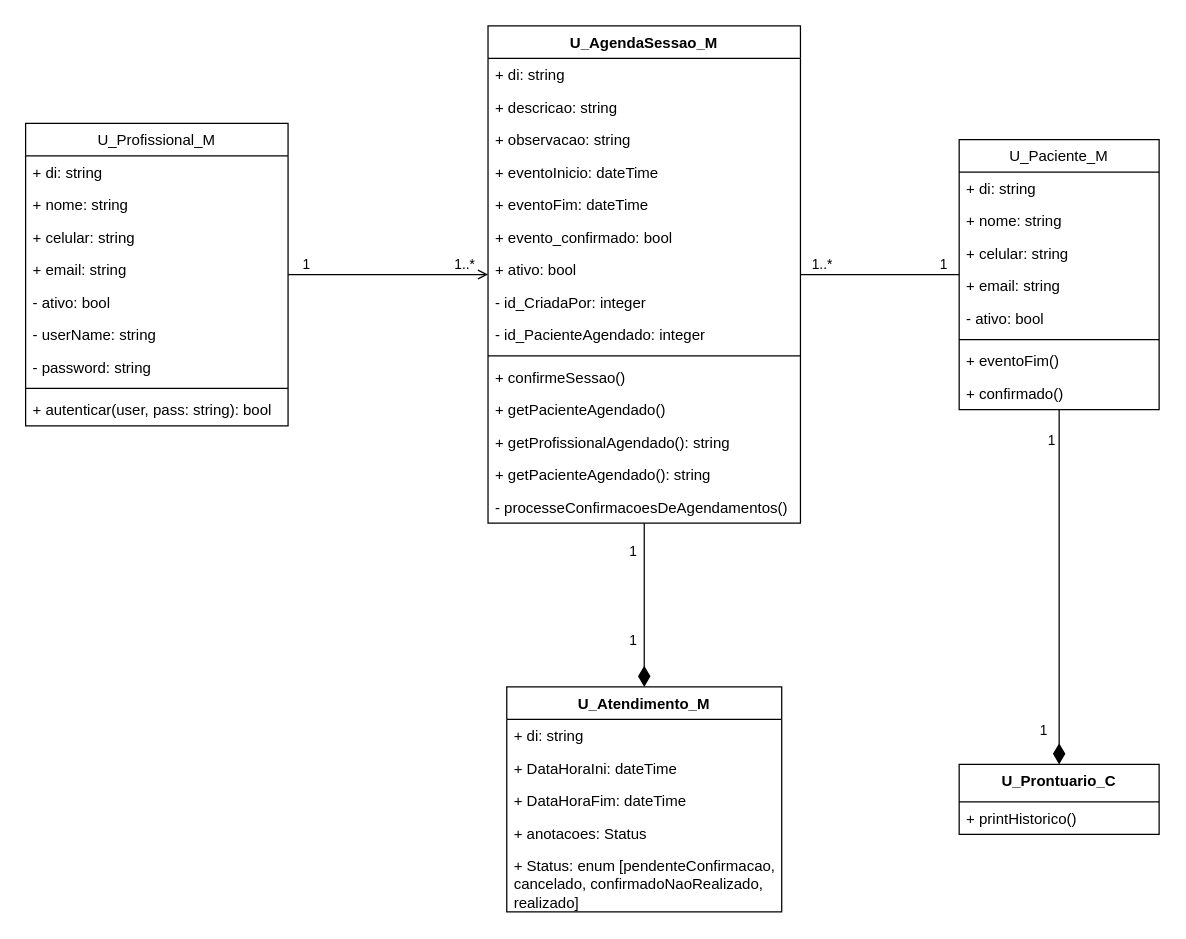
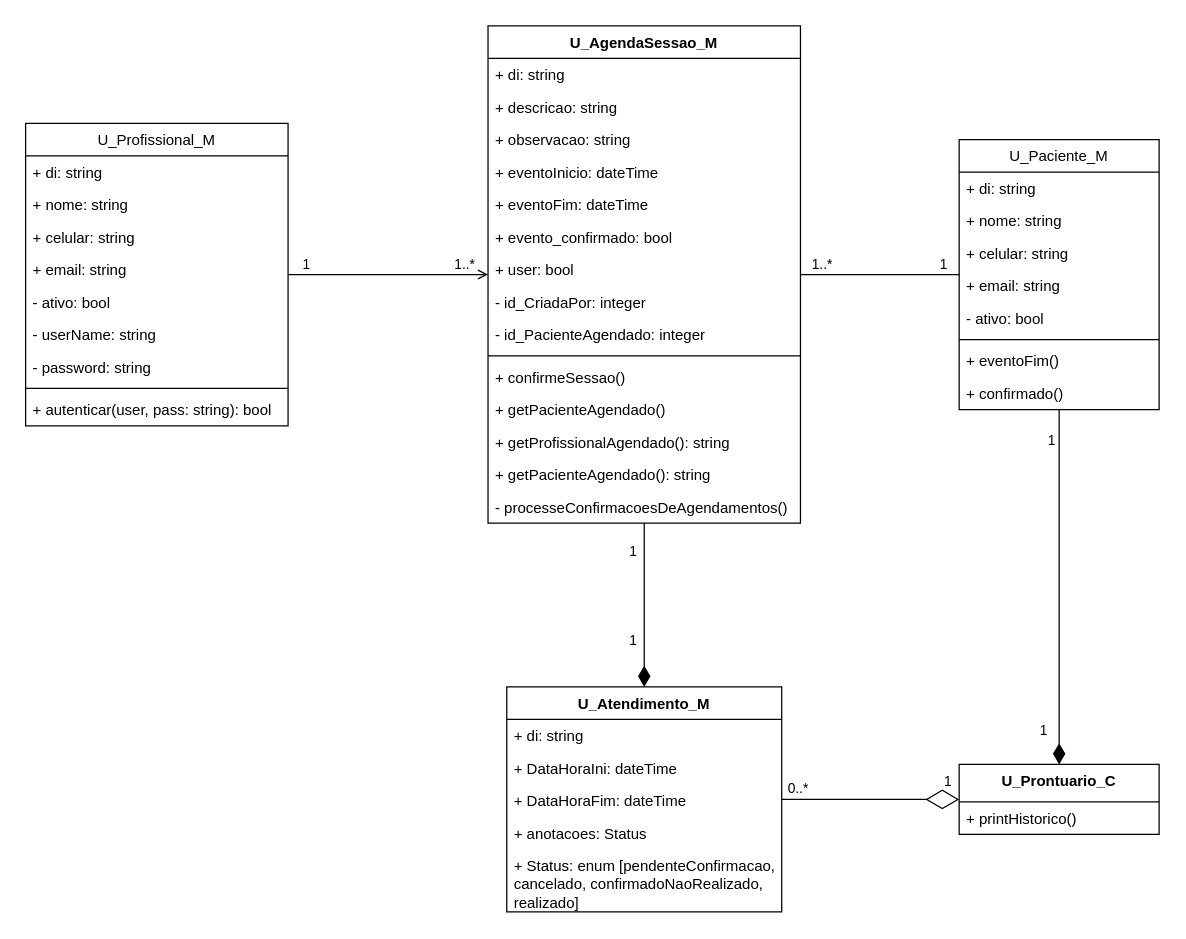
node "+ ativo: bool": label "+ ativo: bool" -> "+ user: bool"
edge "U_Atendimento_M" -> "U_Prontuario_C": added, labels "0..*", "1"
